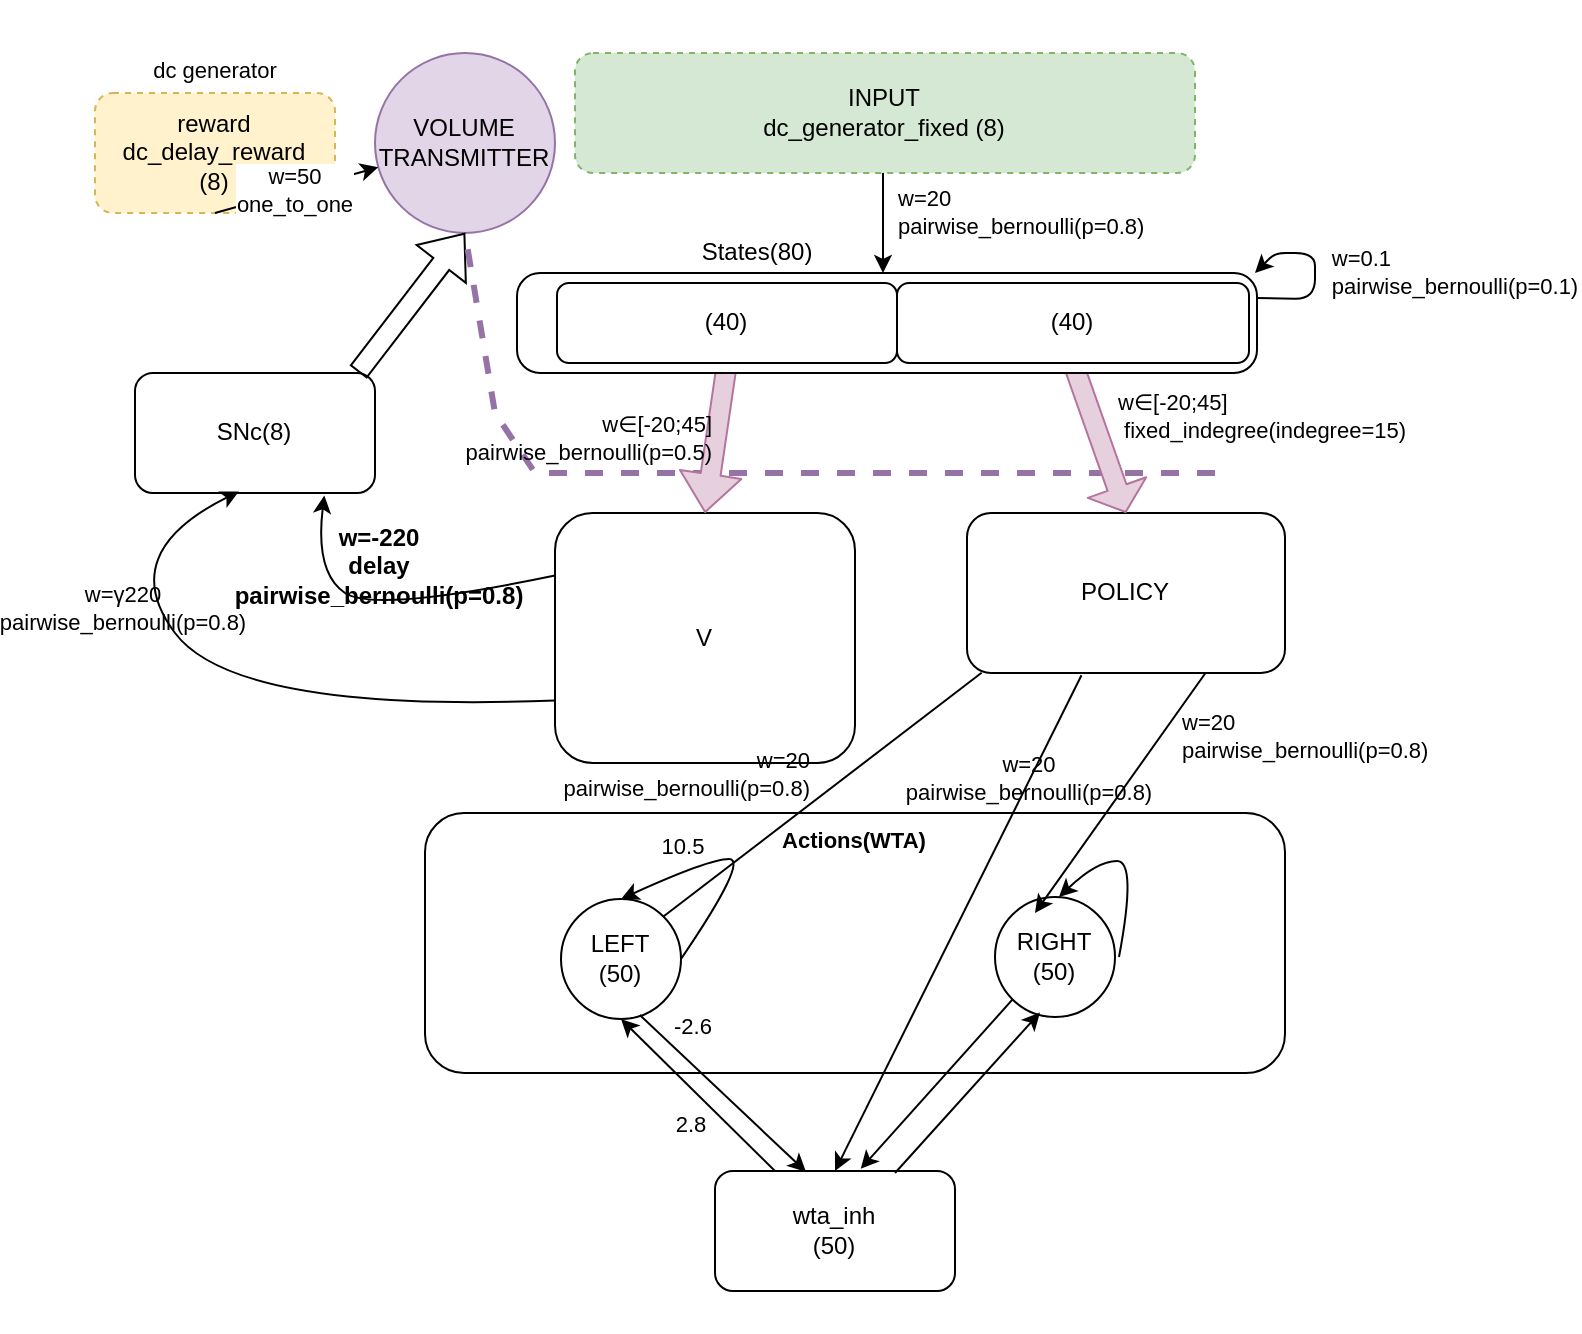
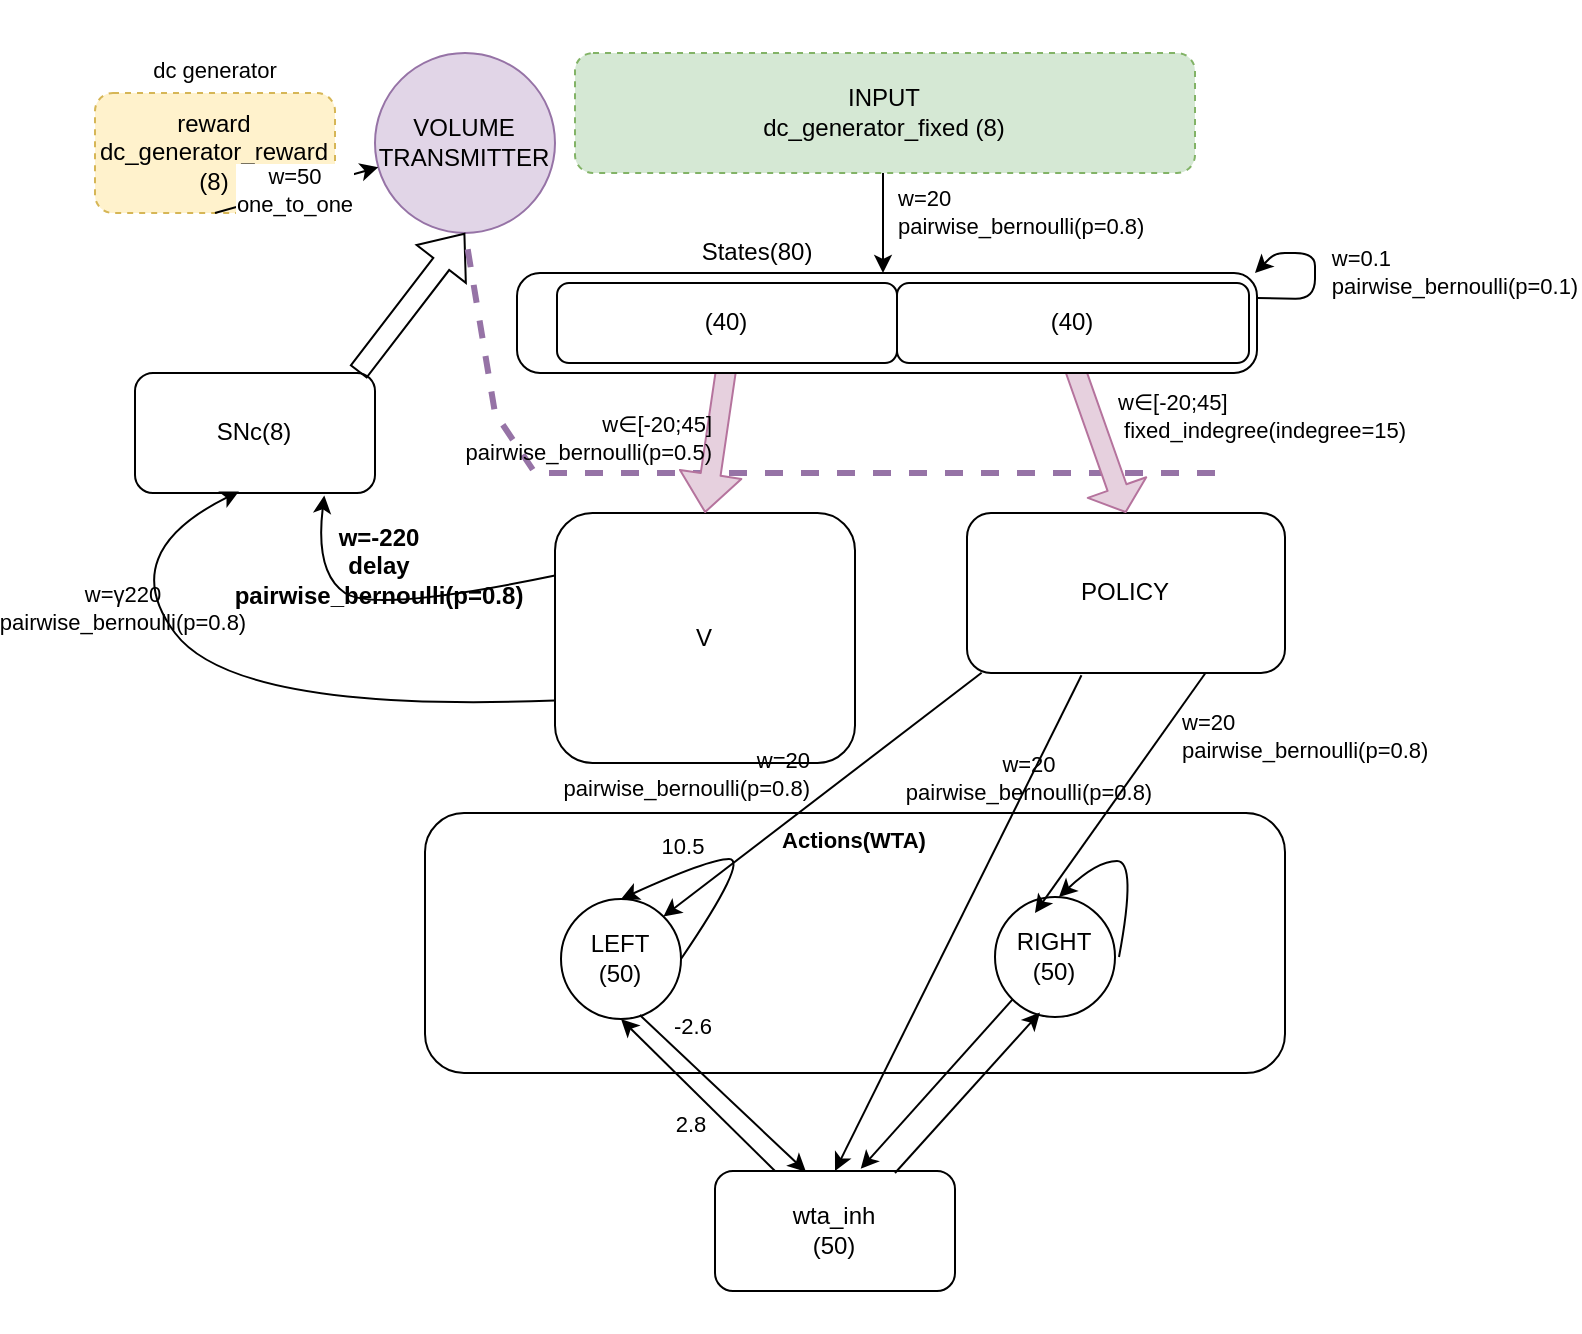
node "reward dc_delay_reward (8)": label "reward dc_delay_reward (8)" -> "reward dc_generator_reward (8)"
edge "POLICY" -- "LEFT (50)": arrowhead none -> classic
